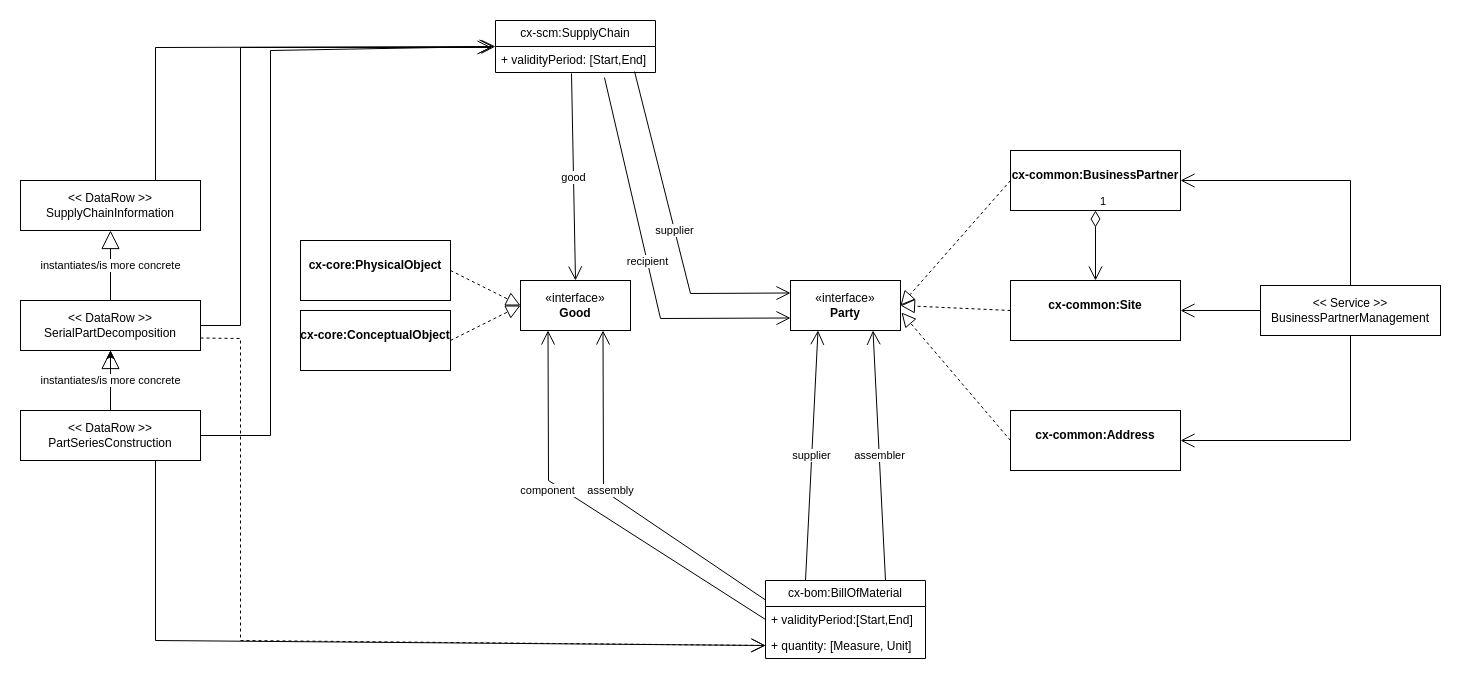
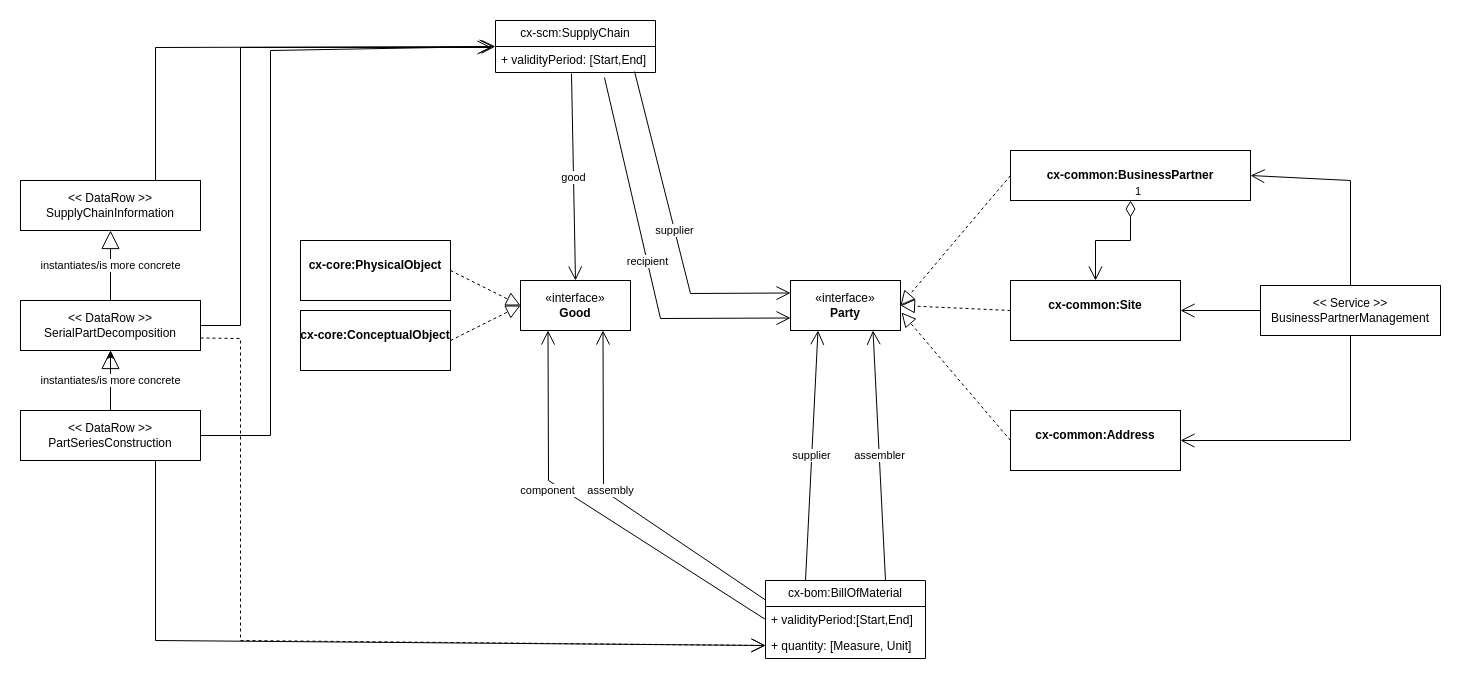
node "cx-common:BusinessPartner": size 170x60 -> 240x50
